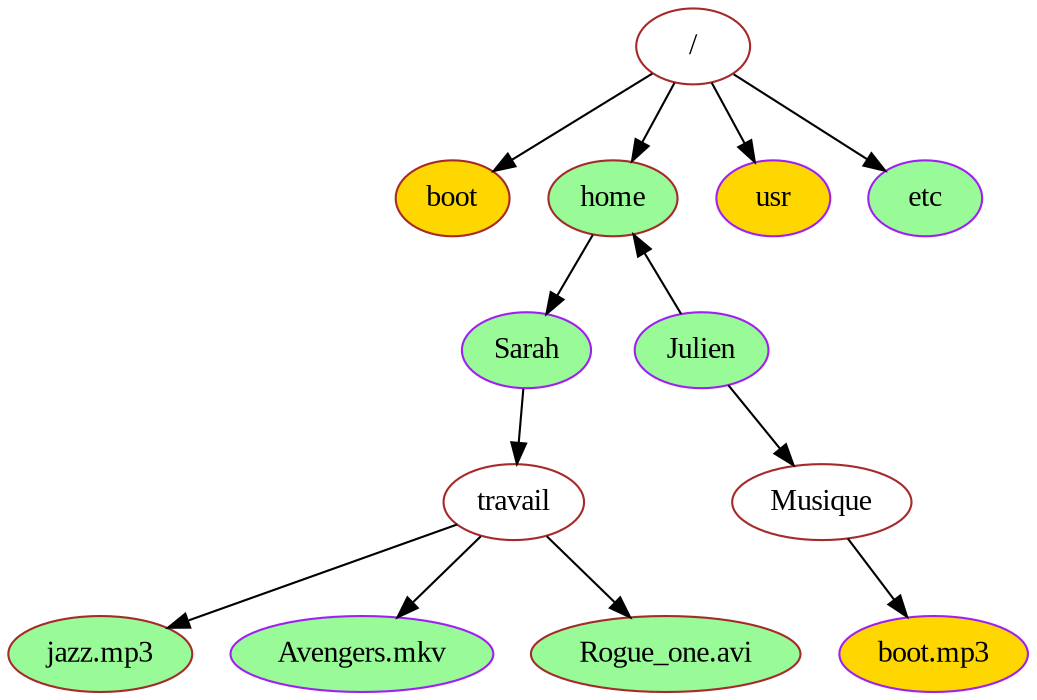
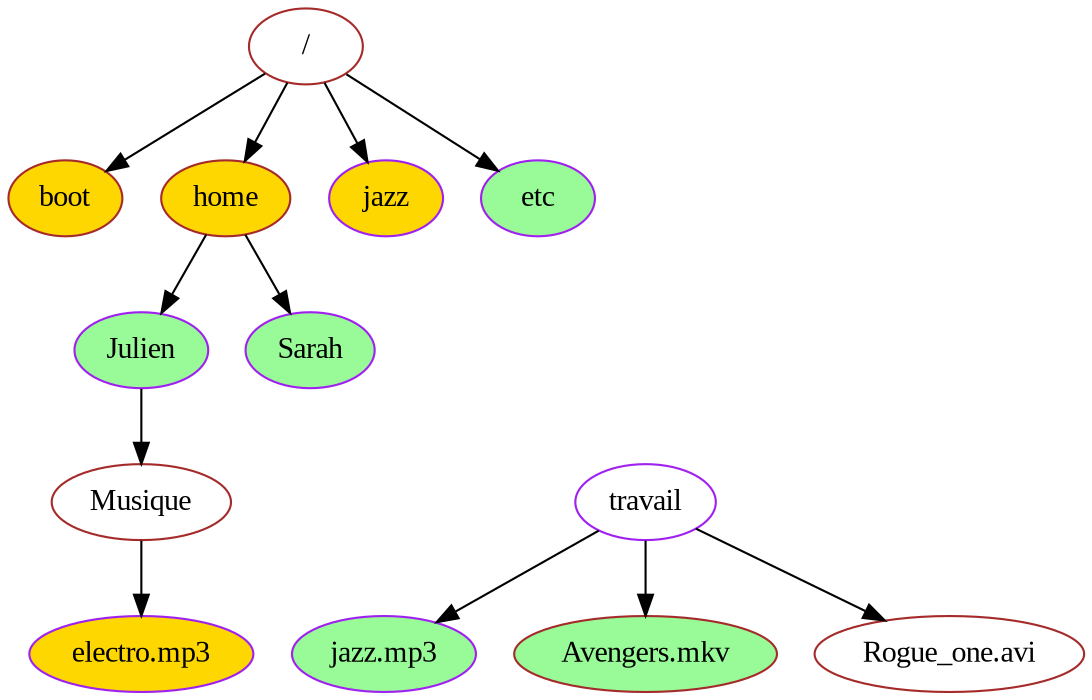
node "home": fillcolor palegreen -> gold
node "usr": label "usr" -> "jazz"
edge "Julien" -> "home": reversed
edge "Sarah" -> "travail": removed
node "travail": color brown -> purple
node "jazz.mp3": color brown -> purple
node "Avengers.mkv": color purple -> brown
node "Rogue_one.avi": fillcolor palegreen -> white
node "boot.mp3": label "boot.mp3" -> "electro.mp3"
